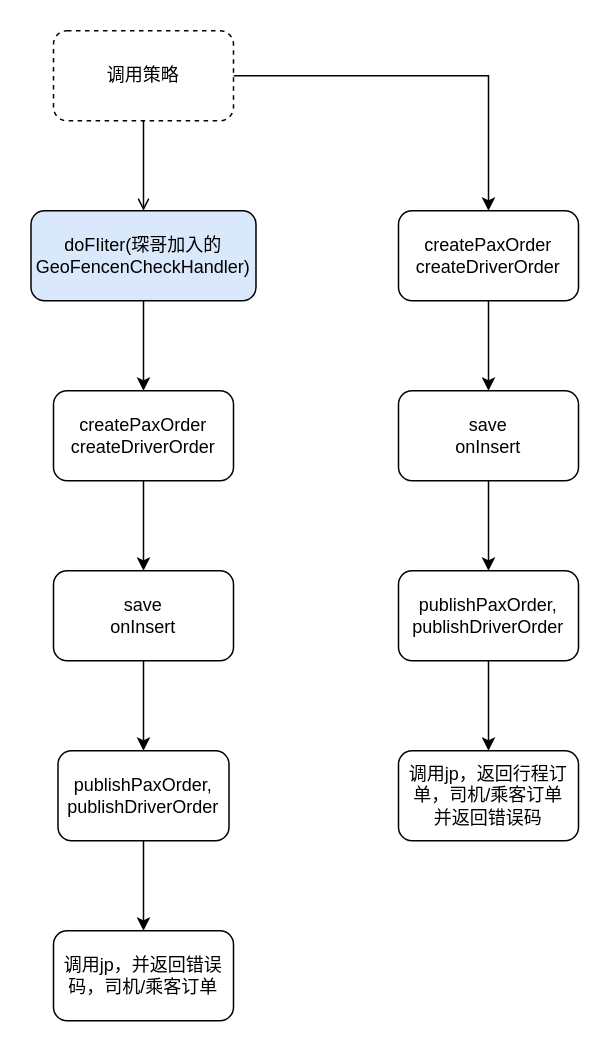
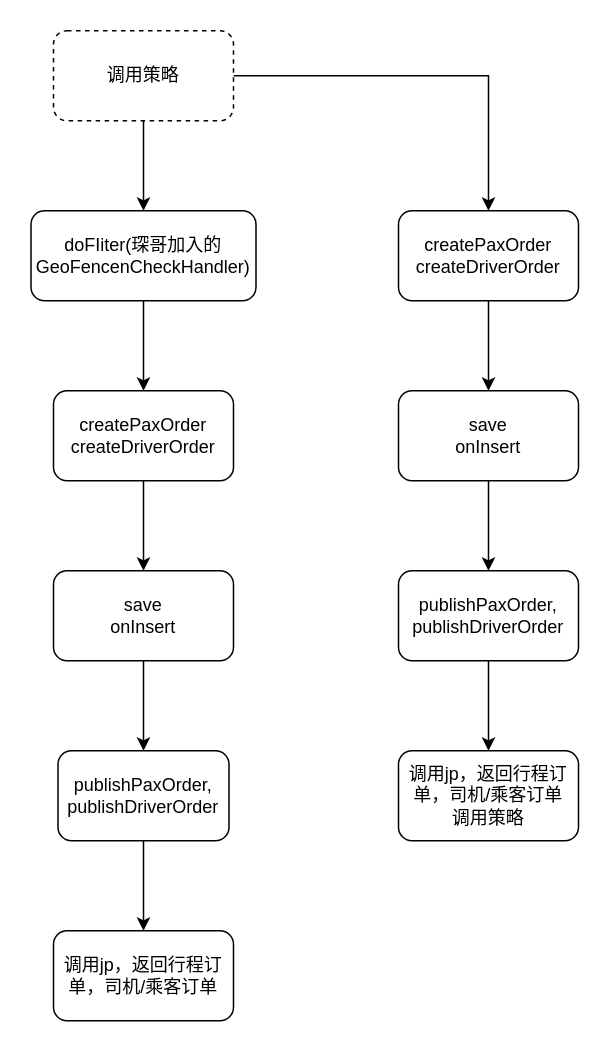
edge "调用策略" -> "doFIiter(琛哥加入的GeoFencenCheckHandler)": arrowhead open -> classic
node "doFIiter(琛哥加入的GeoFencenCheckHandler)": fillcolor #dae8fc -> #ffffff
node "调用jp，返回行程订单，司机/乘客订单 并返回错误码": label "调用jp，返回行程订单，司机/乘客订单 并返回错误码" -> "调用jp，返回行程订单，司机/乘客订单 调用策略"
node "调用jp，并返回错误码，司机/乘客订单": label "调用jp，并返回错误码，司机/乘客订单" -> "调用jp，返回行程订单，司机/乘客订单"
